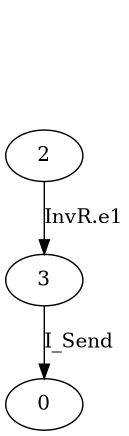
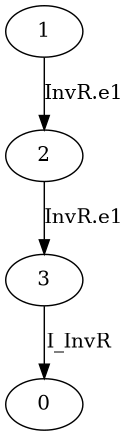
node "1": added
edge "3" -> "0": label "I_Send" -> "I_InvR"
